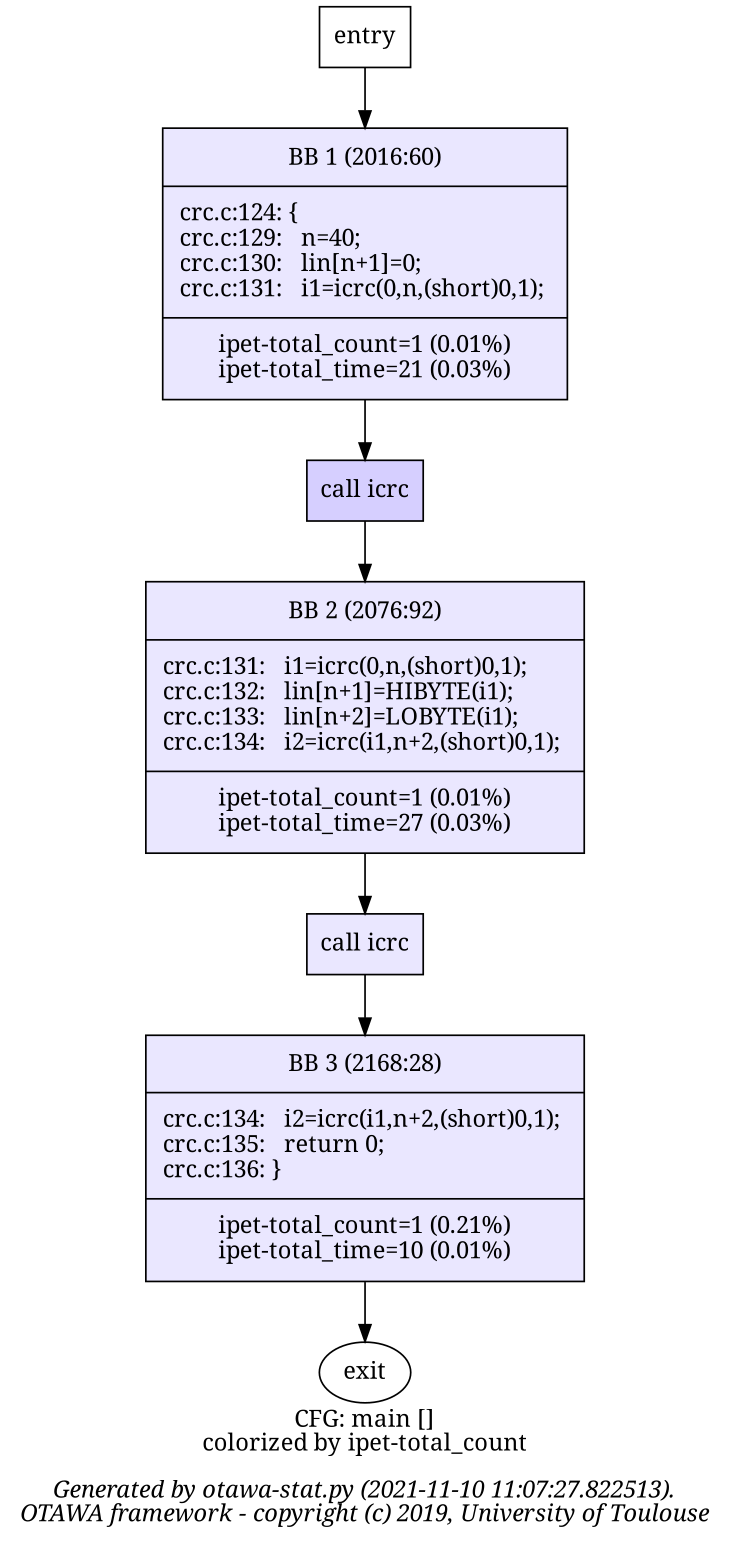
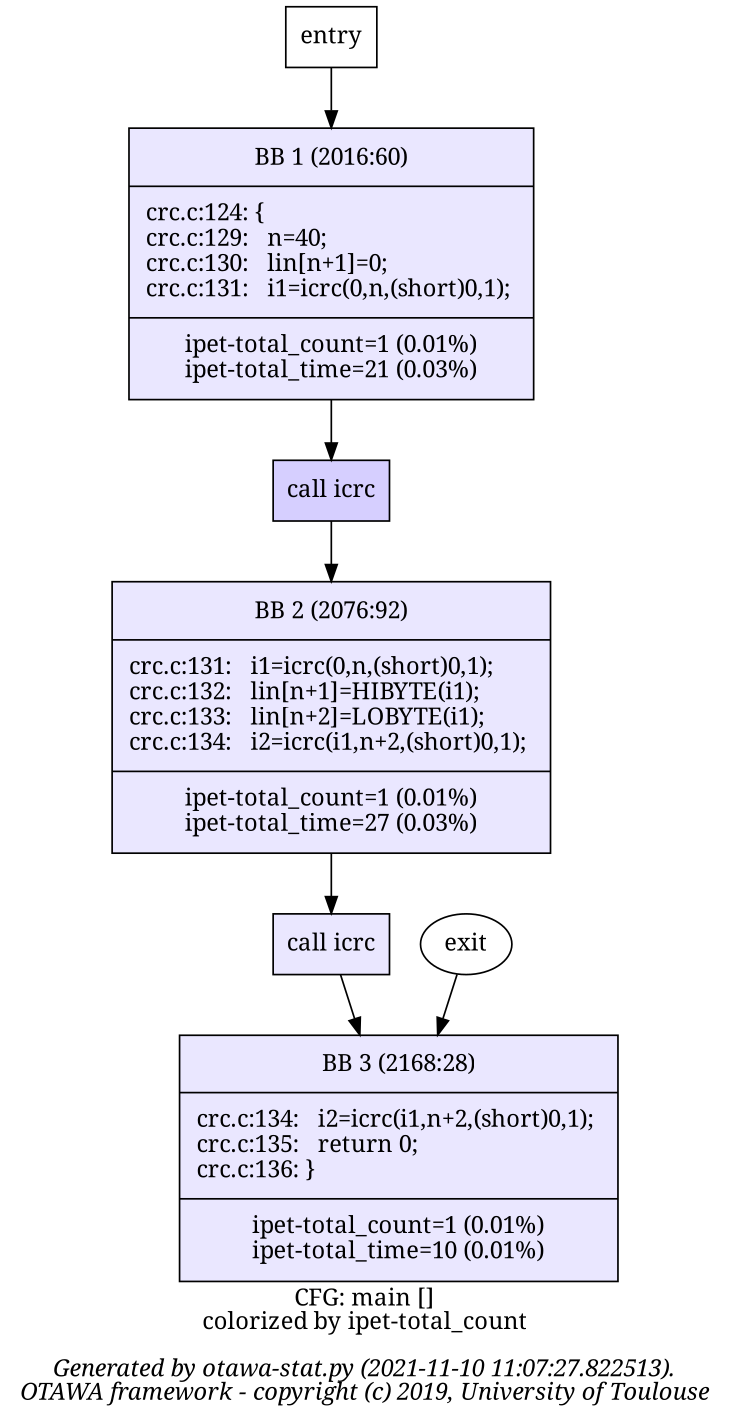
node "BB 3 (2168:28)": text "ipet-total_count=1 (0.21%)" -> "ipet-total_count=1 (0.01%)"
edge "BB 3 (2168:28)" -> "exit": reversed
